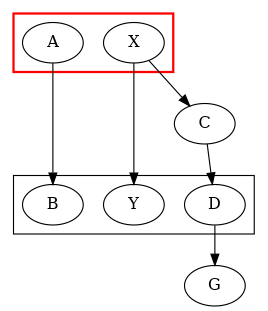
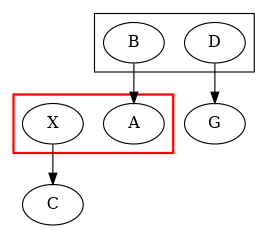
edge "A" -> "B": reversed
edge "C" -> "D": removed
node "Y": removed
